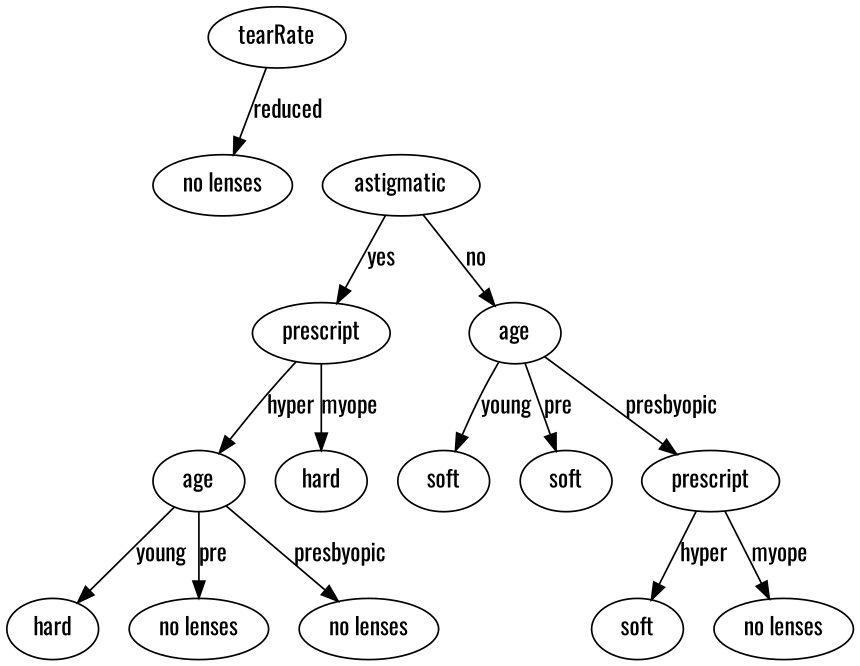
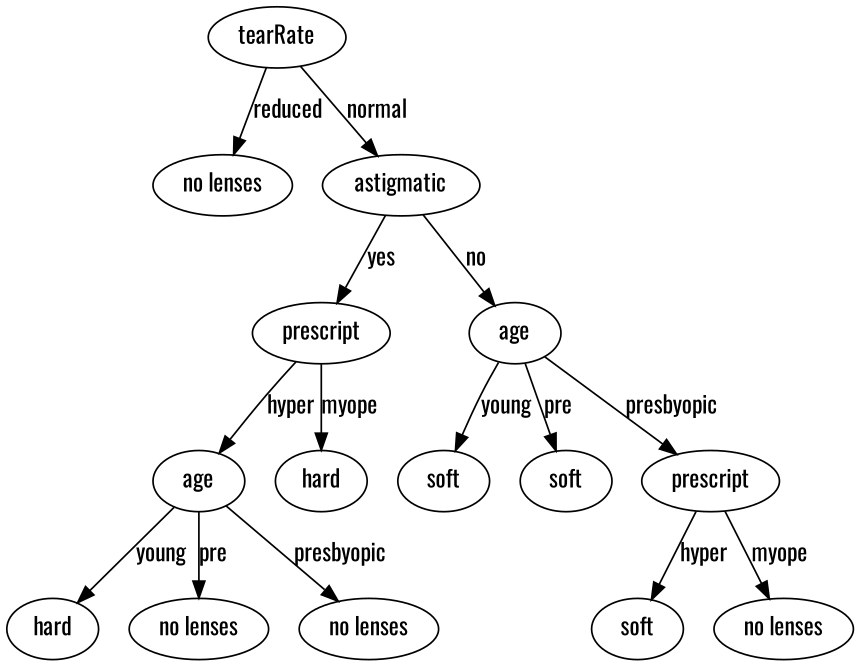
edge "tearRate" -> "astigmatic": added, label "normal"
